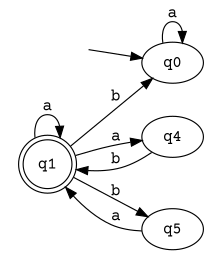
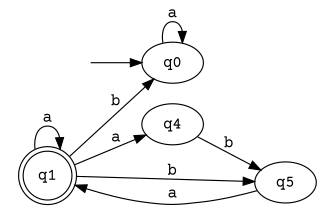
edge "q4" -> "q1": now "q4" -> "q5"
